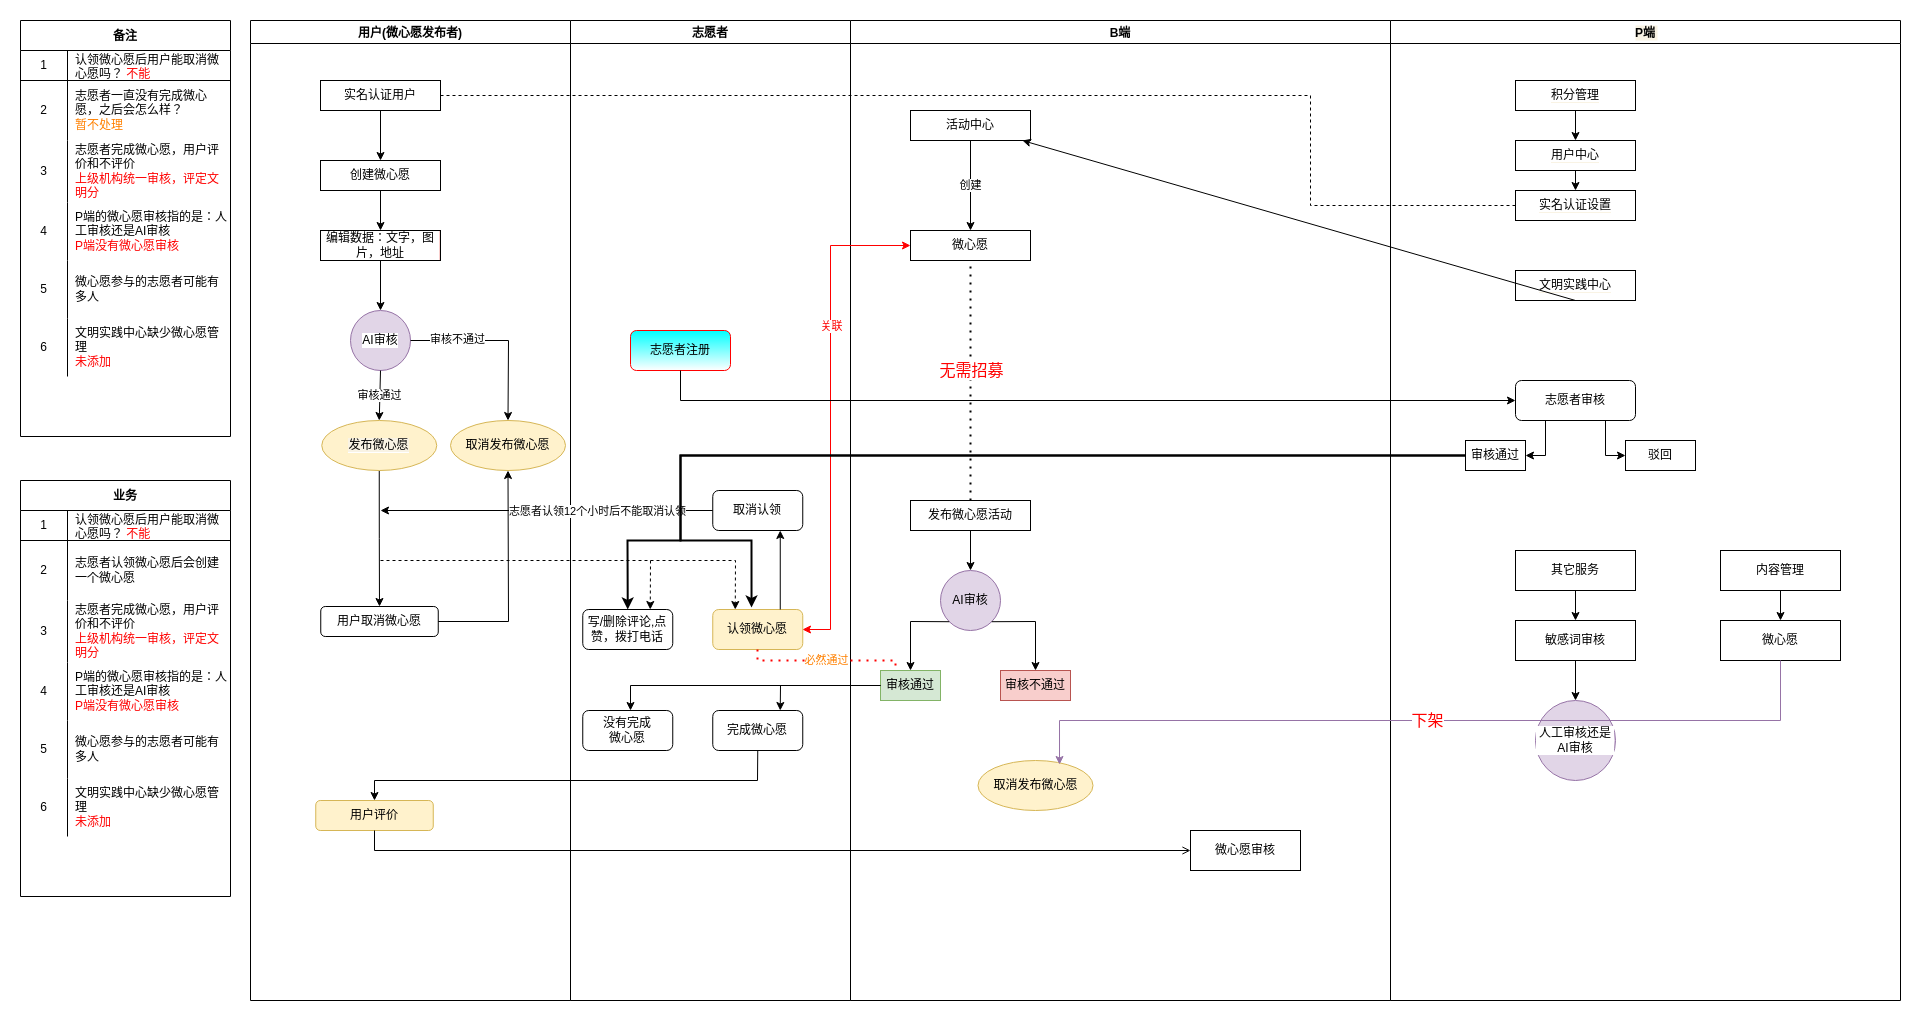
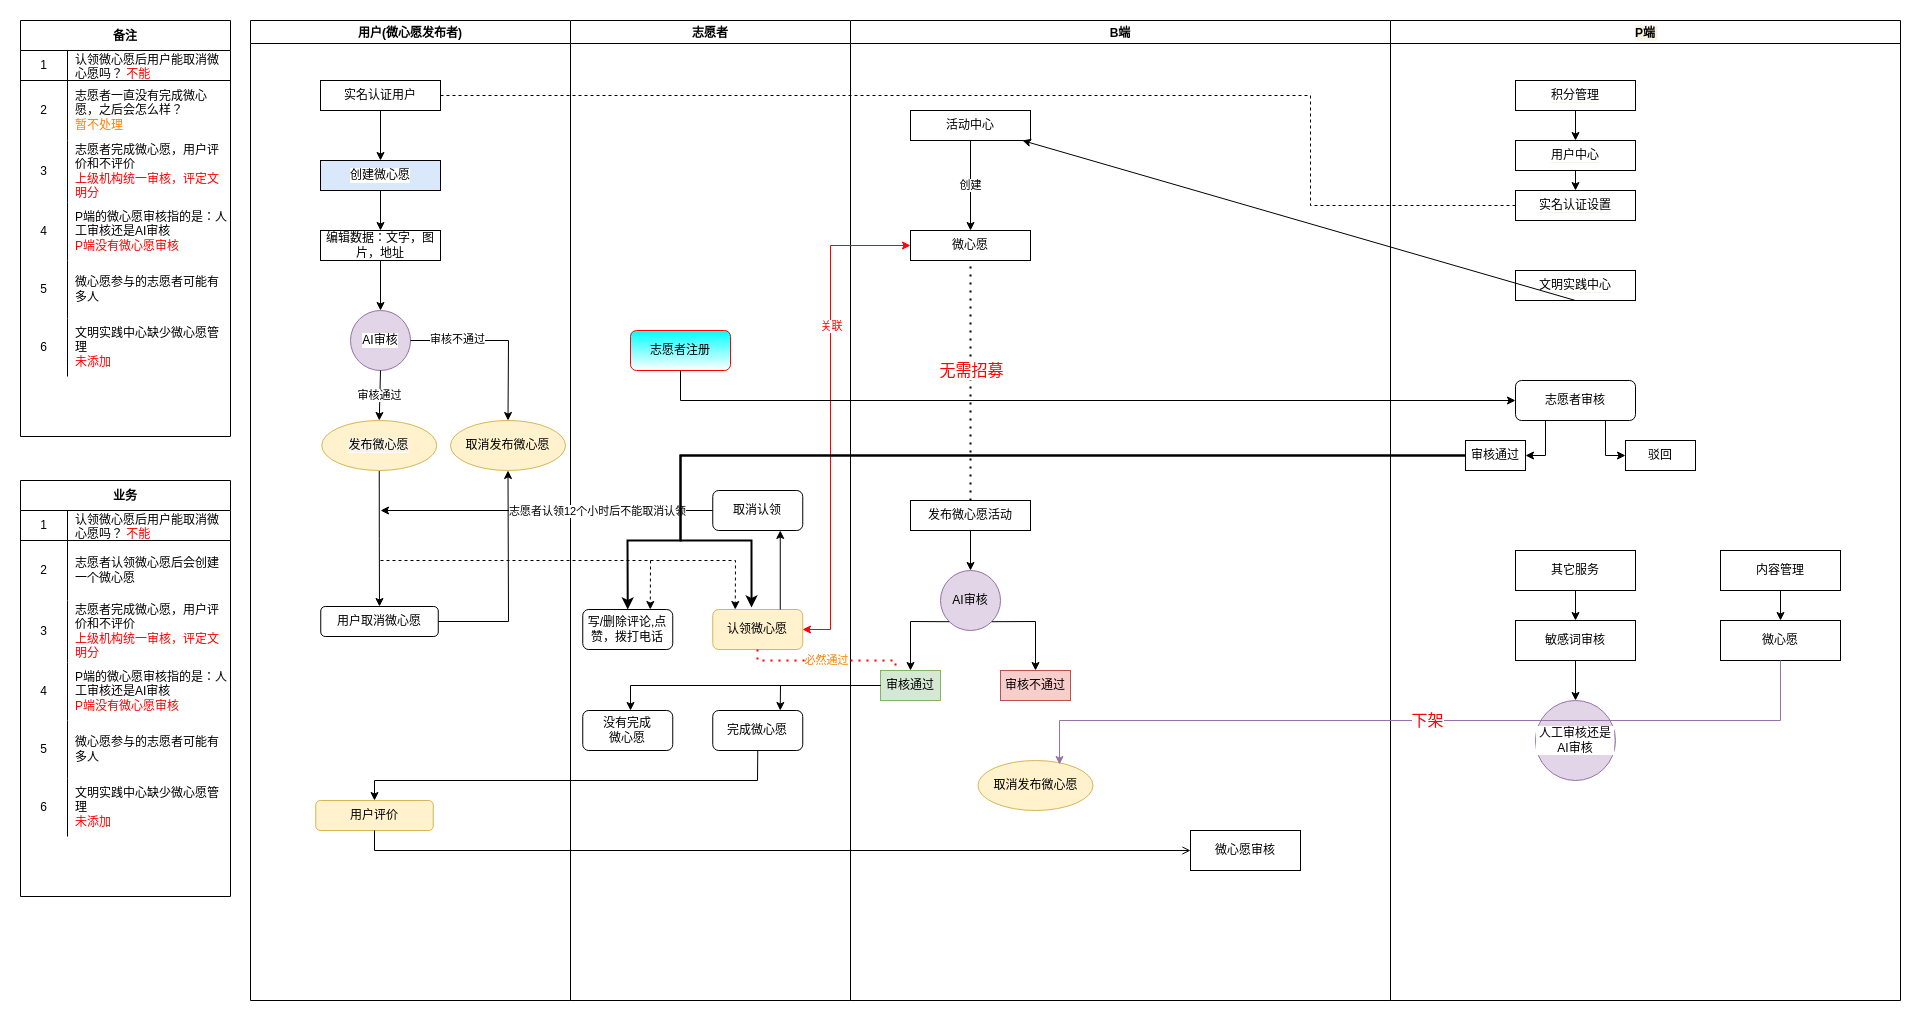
node "创建微心愿": fillcolor #ffffff -> #dae8fc
node "编辑数据：文字，图片，地址": fillcolor #f8cecc -> #ffffff
